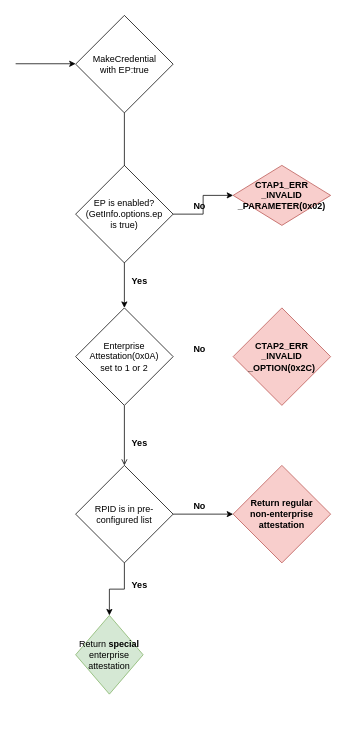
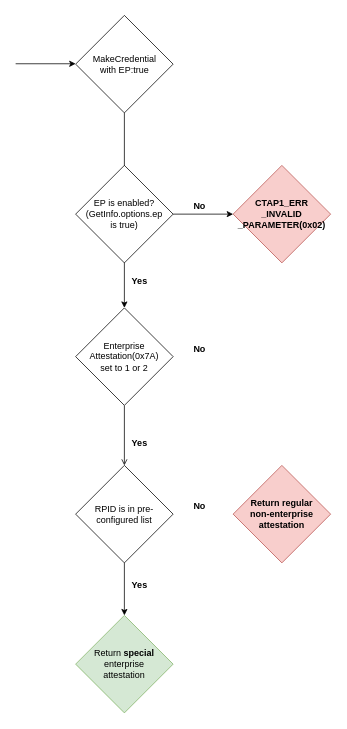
node "CTAP1_ERR _INVALID _PARAMETER(0x02)": size 98x60 -> 98x98
node "Enterprise Attestation(0x0A) set to 1 or 2": label "Enterprise Attestation(0x0A) set to 1 or 2" -> "Enterprise Attestation(0x7A) set to 1 or 2"
node "CTAP2_ERR _INVALID _OPTION(0x2C)": removed
edge "RPID is in pre-configured list" -> "Return regular non-enterprise attestation": removed
node "Return special enterprise attestation": size 68x79 -> 98x98
